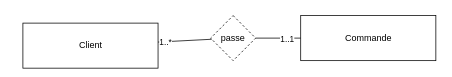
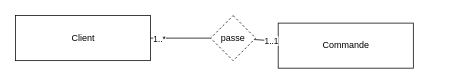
node "Commande": moved (368, 38) -> (345, 45)
node "Client": moved (90, 45) -> (83, 38)
